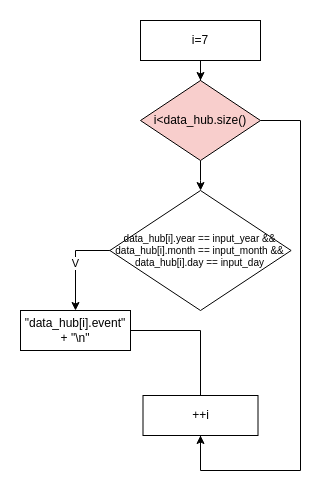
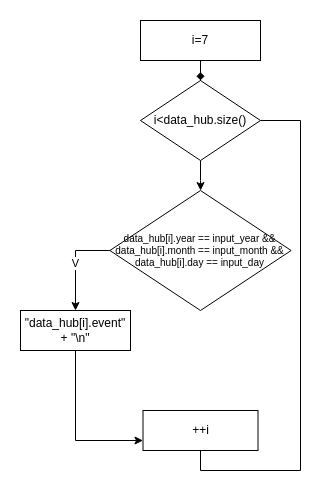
edge "i=7" -> "i<data_hub.size()": arrowhead classic -> diamond
node "i<data_hub.size()": fillcolor #f8cecc -> #ffffff
node "++i": moved (201, 416) -> (201, 431)
